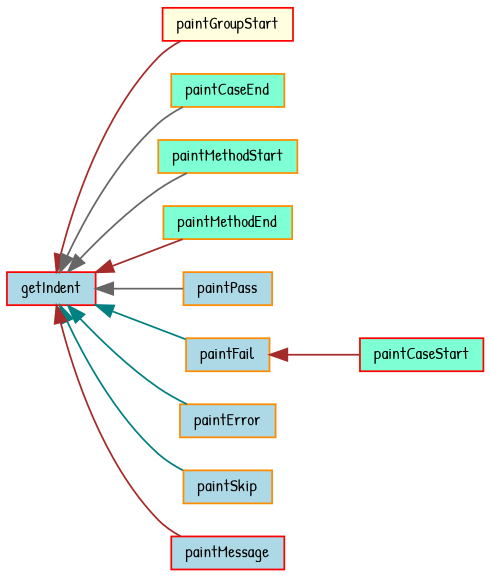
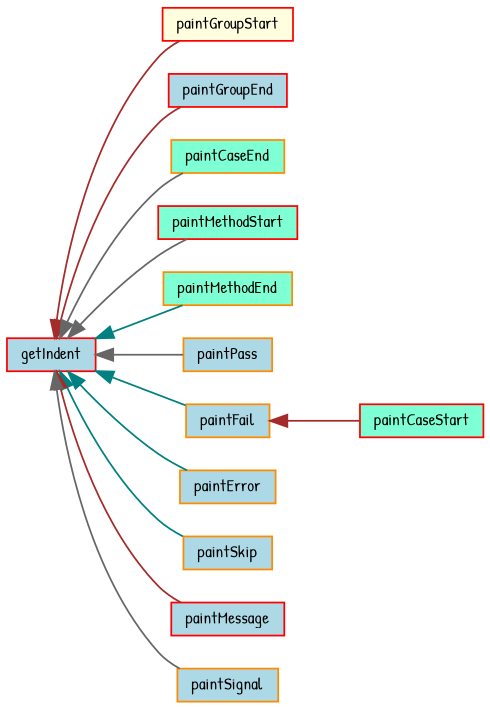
node "paintGroupEnd": added
node "paintMethodStart": color darkorange -> red
edge "paintMethodEnd" -> "getIndent": color brown -> teal
node "paintSignal": added
